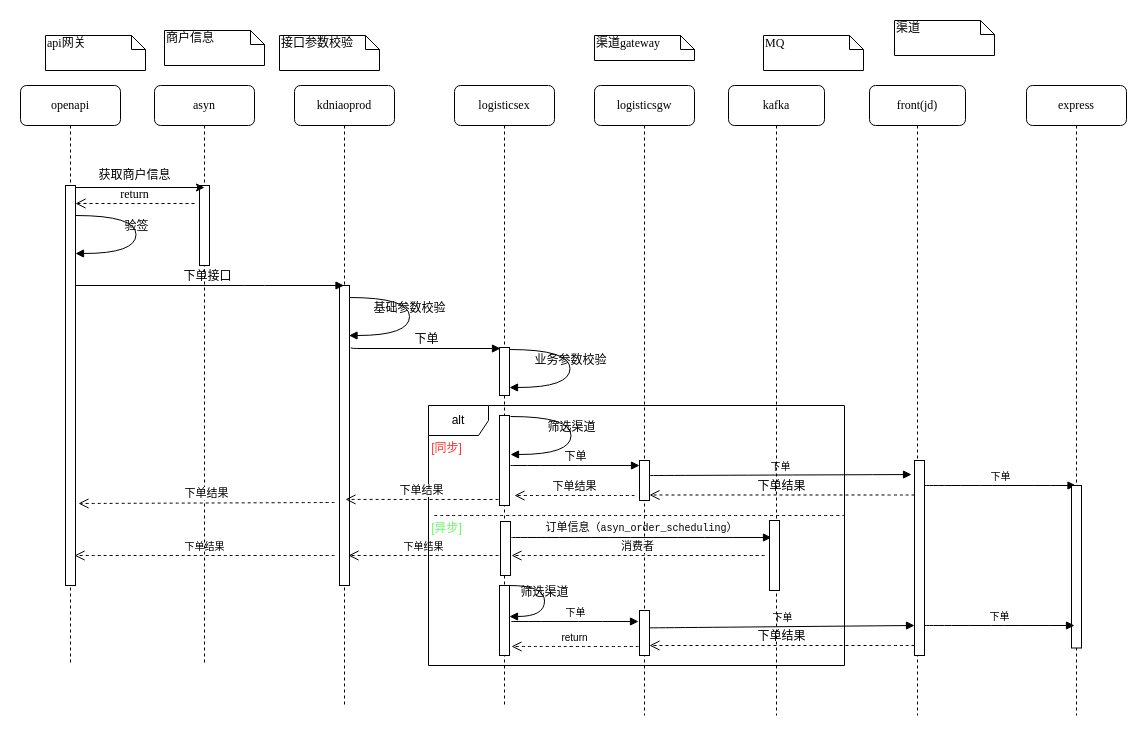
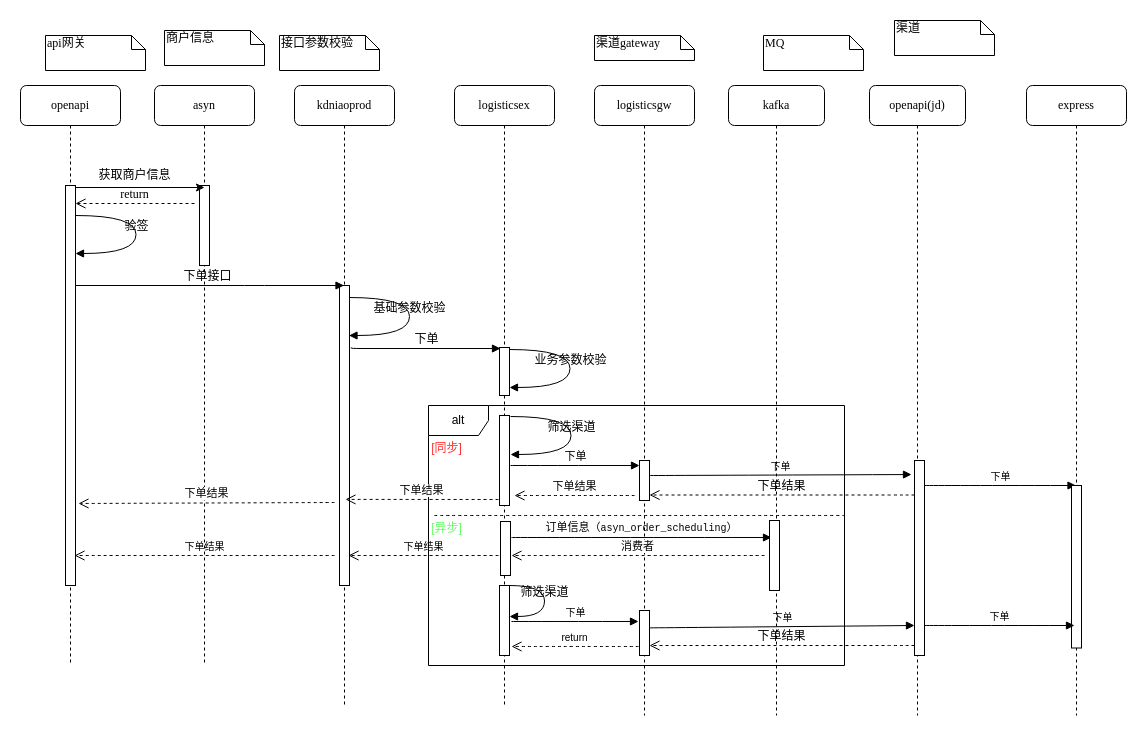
node "front(jd)": label "front(jd)" -> "openapi(jd)"
